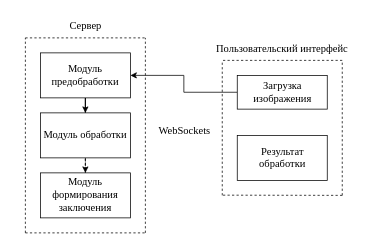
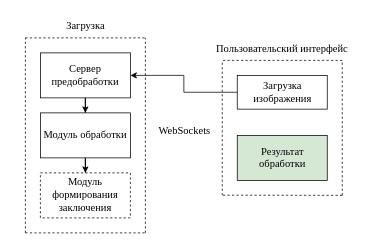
node "Сервер": label "Сервер" -> "Загрузка"
node "Модуль предобработки": label "Модуль предобработки" -> "Сервер предобработки"
node "Результат обработки": fillcolor #ffffff -> #d5e8d4
edge "Модуль обработки" -> "Модуль формирования заключения": style dashed -> solid
node "Модуль формирования заключения": style solid -> dashed
